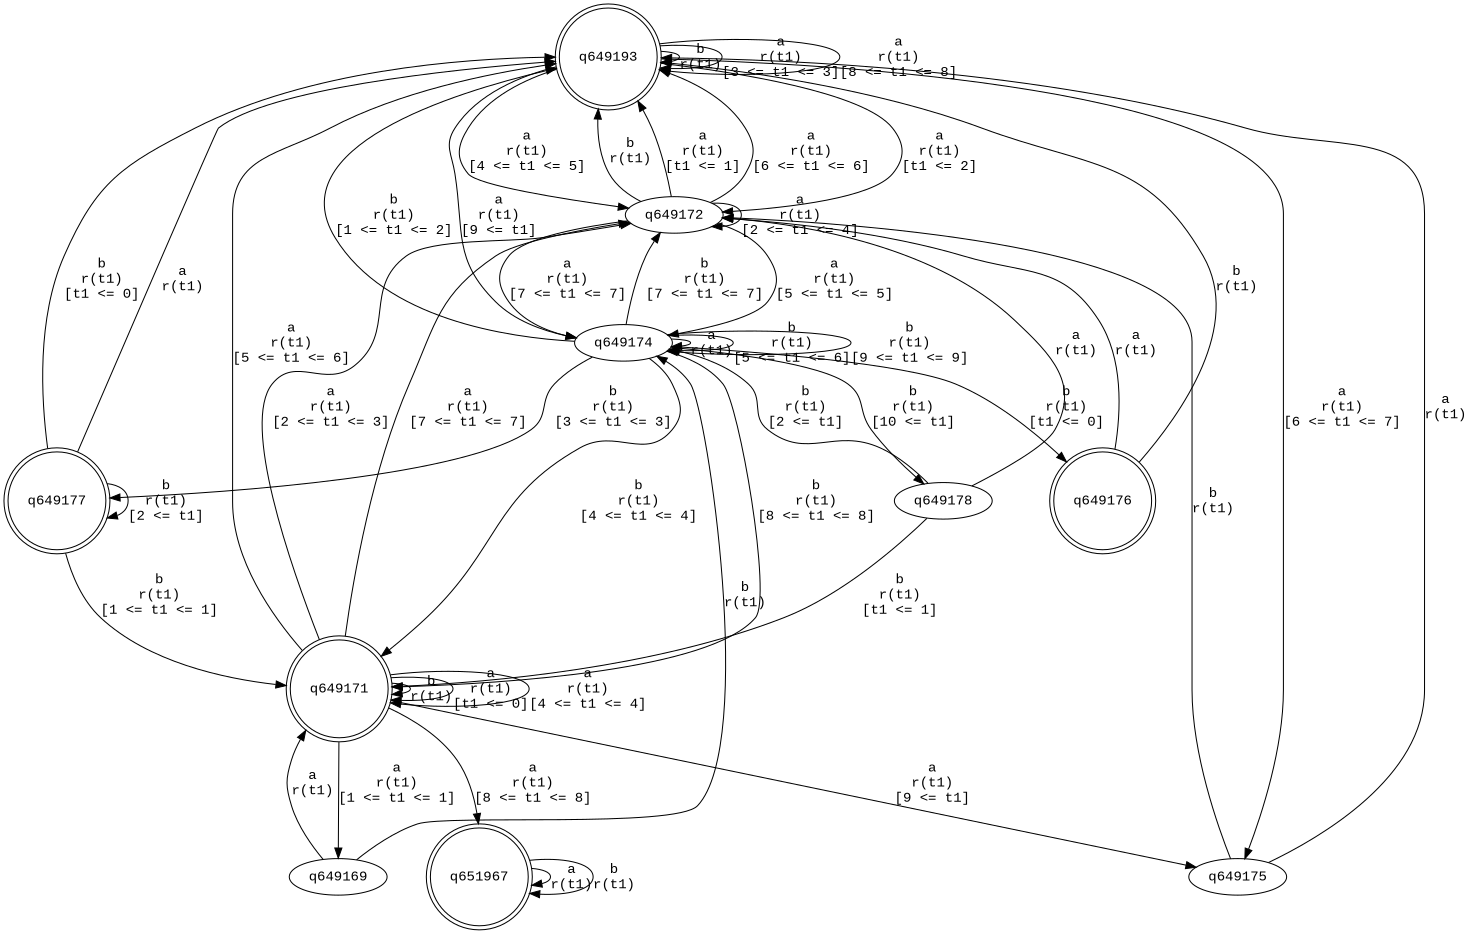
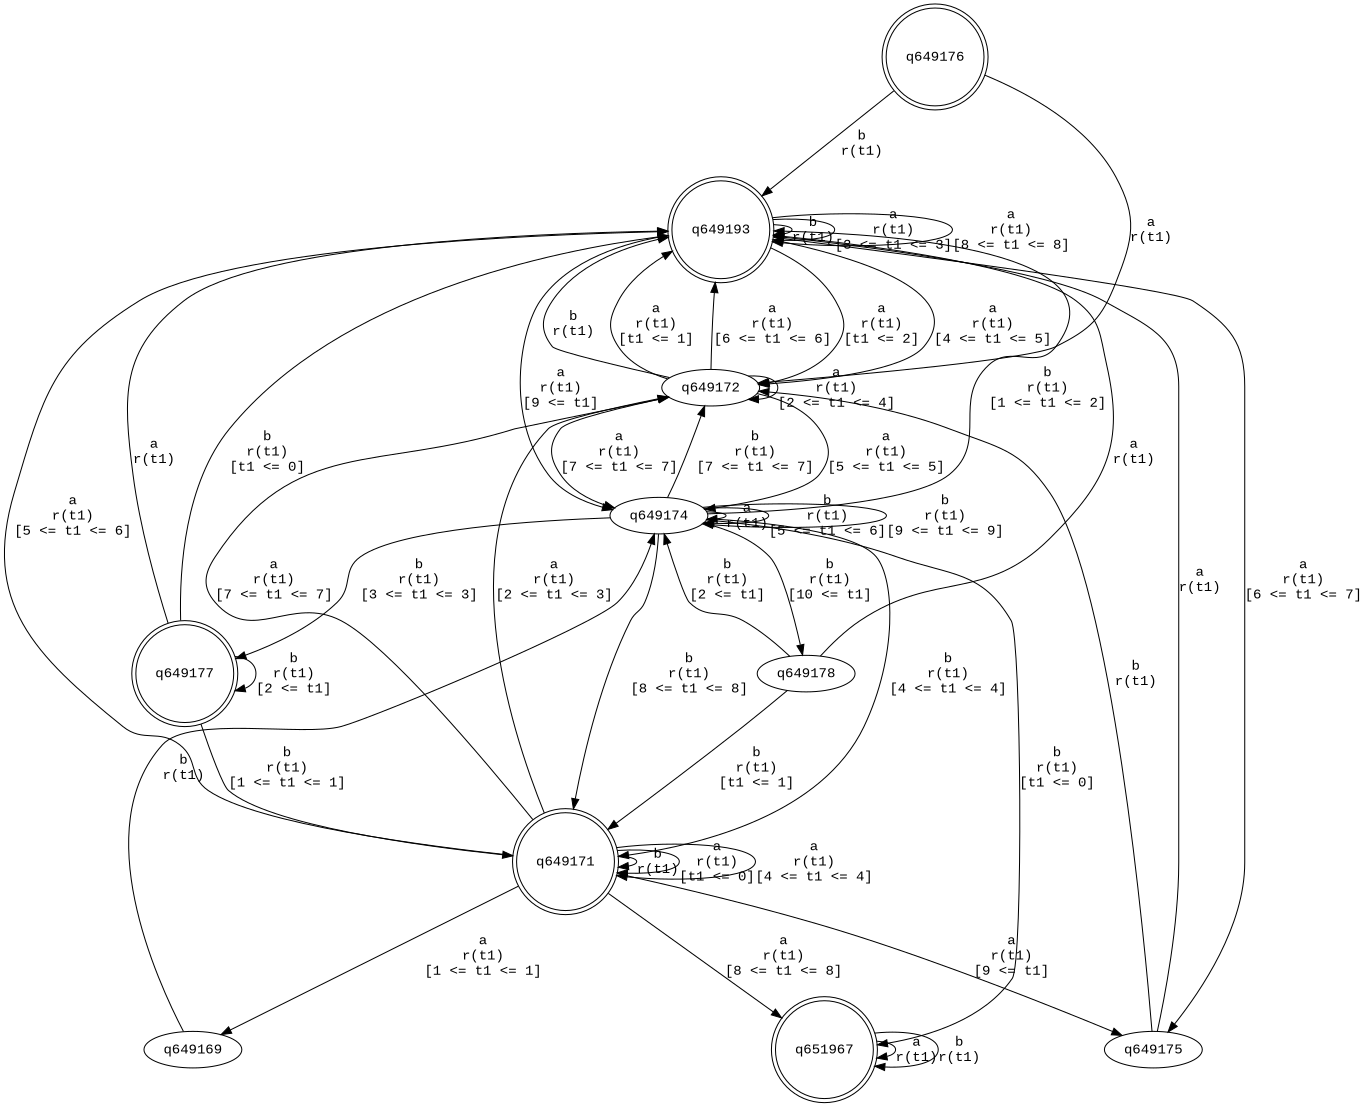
edge "q649178" -> "q649172": now "q649178" -> "q649193"
edge "q649174" -> "q649176": now "q649174" -> "q651967"
edge "q649169" -> "q649171": removed, label "a r(t1)"
